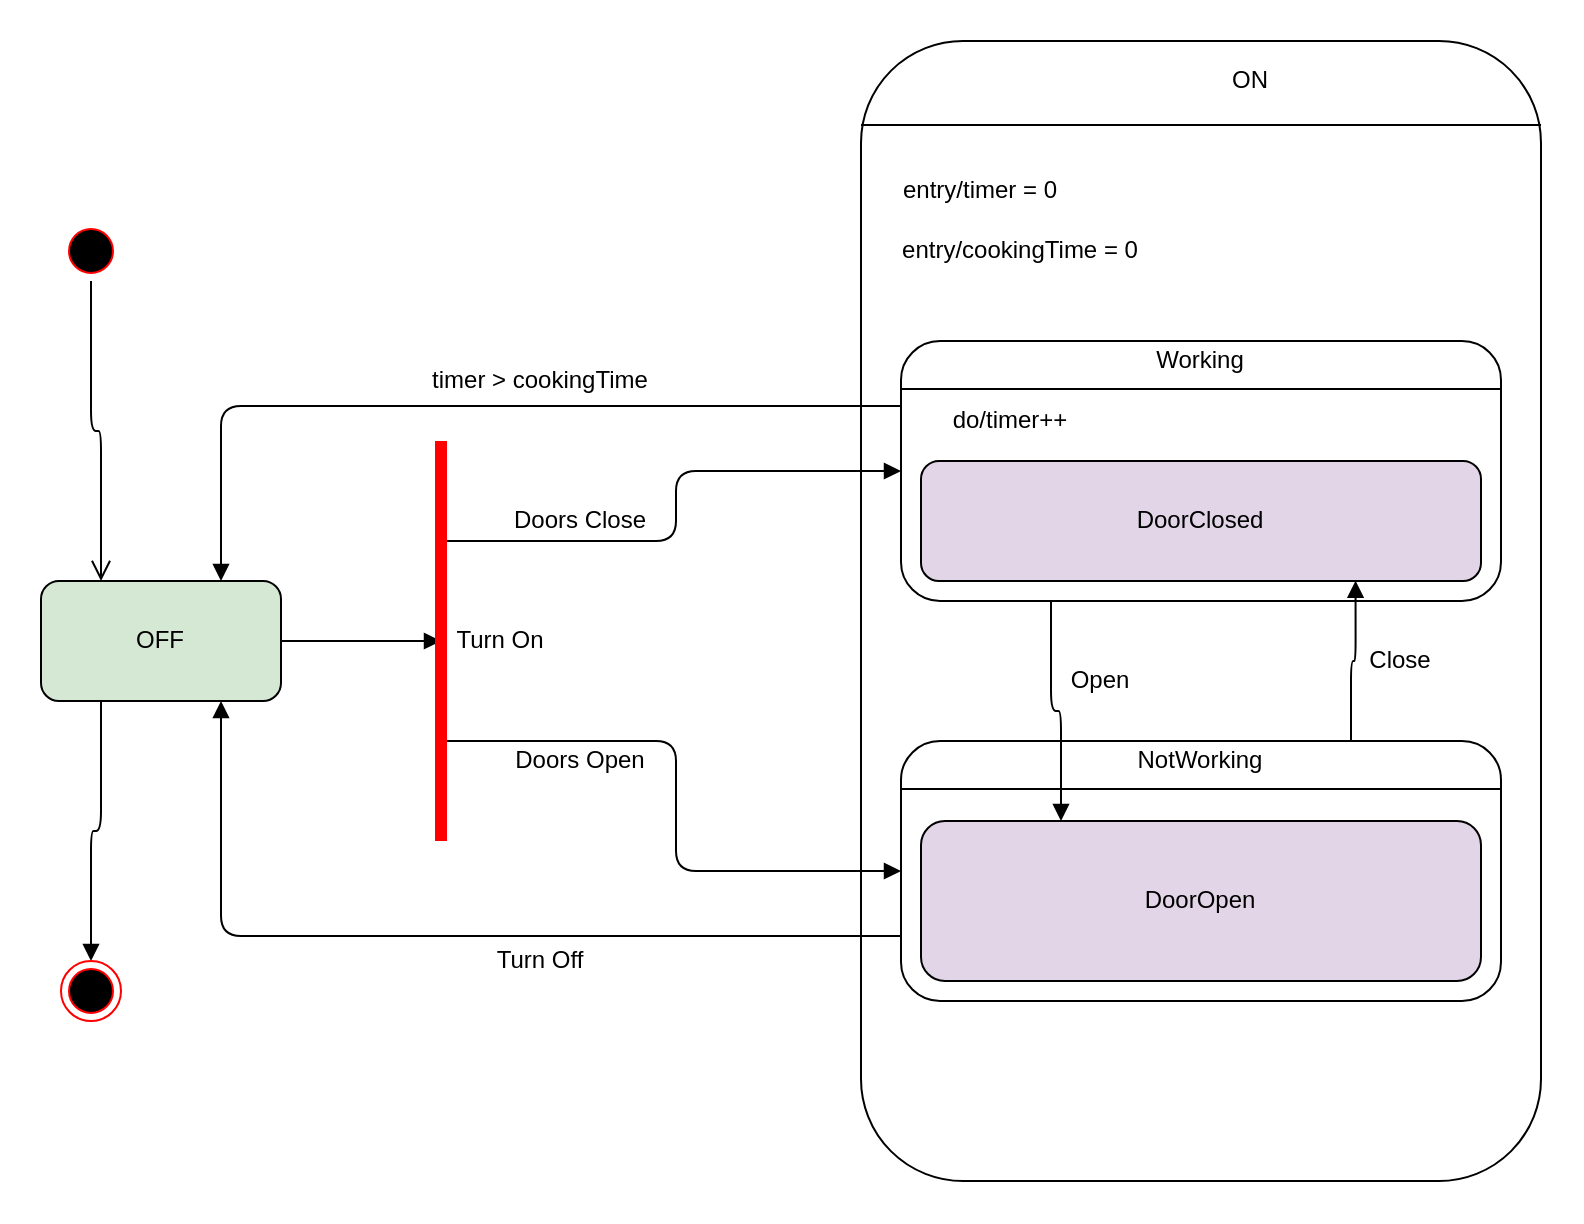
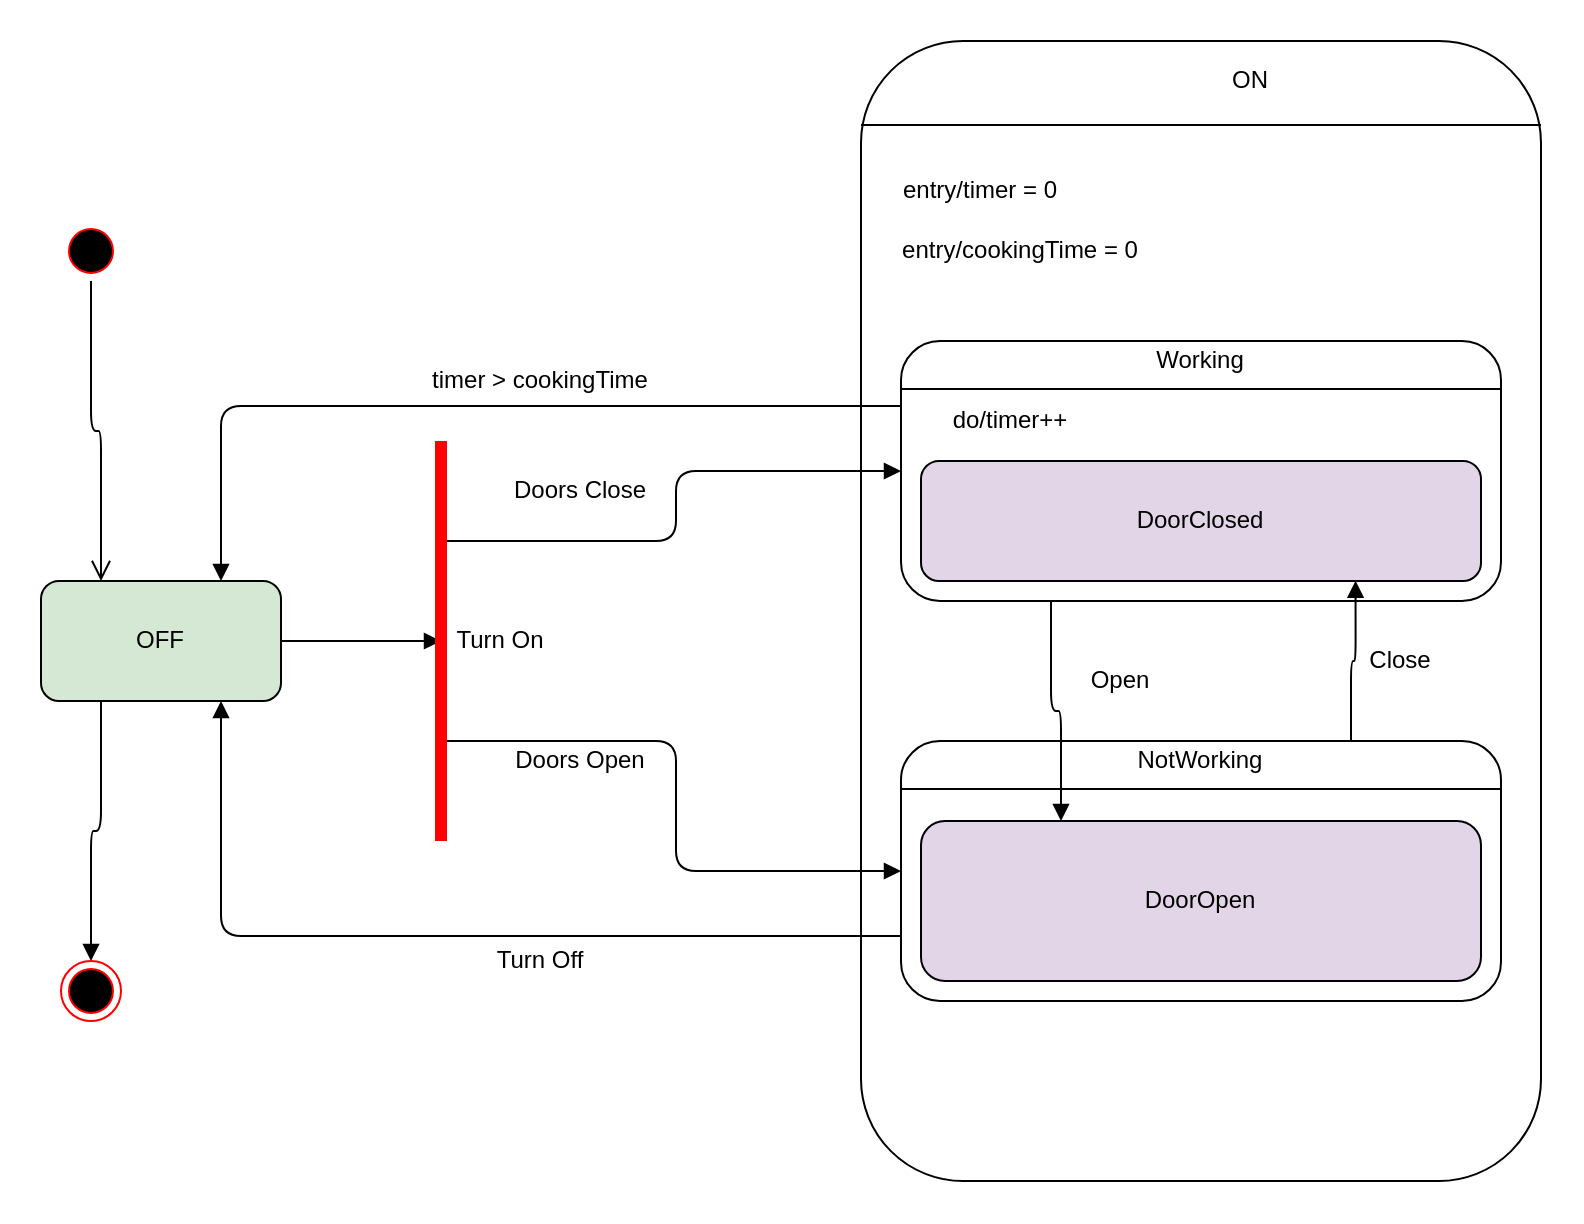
node "Doors Close": moved (581, 521) -> (581, 491)
node "Open": moved (1101, 681) -> (1121, 681)
